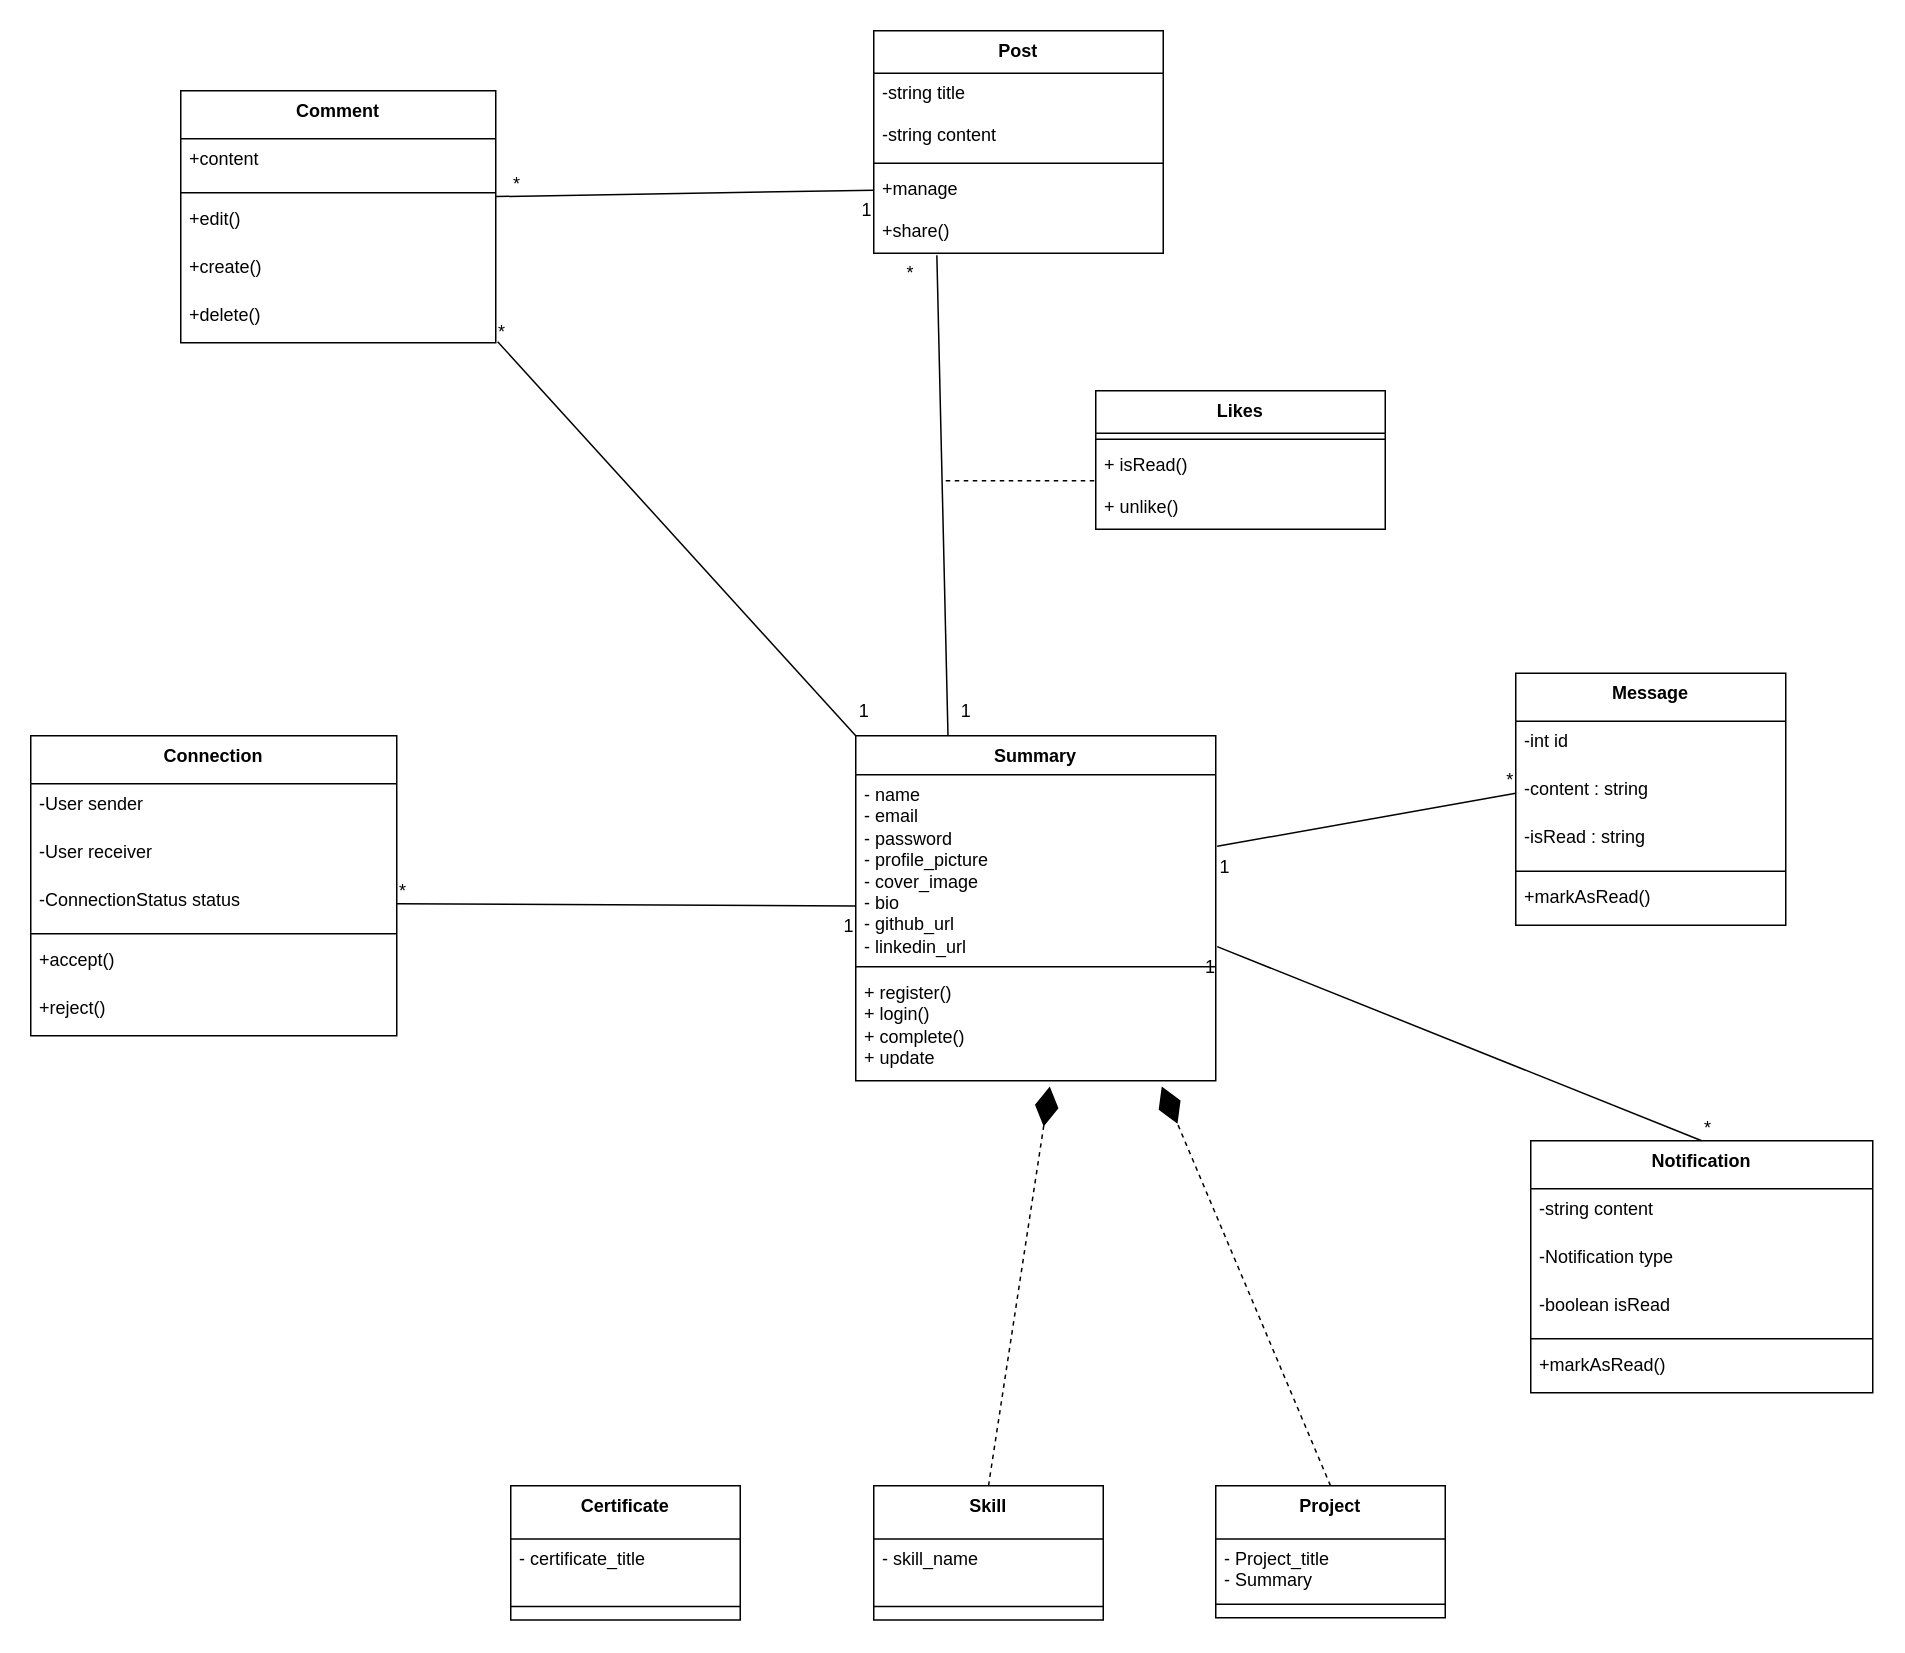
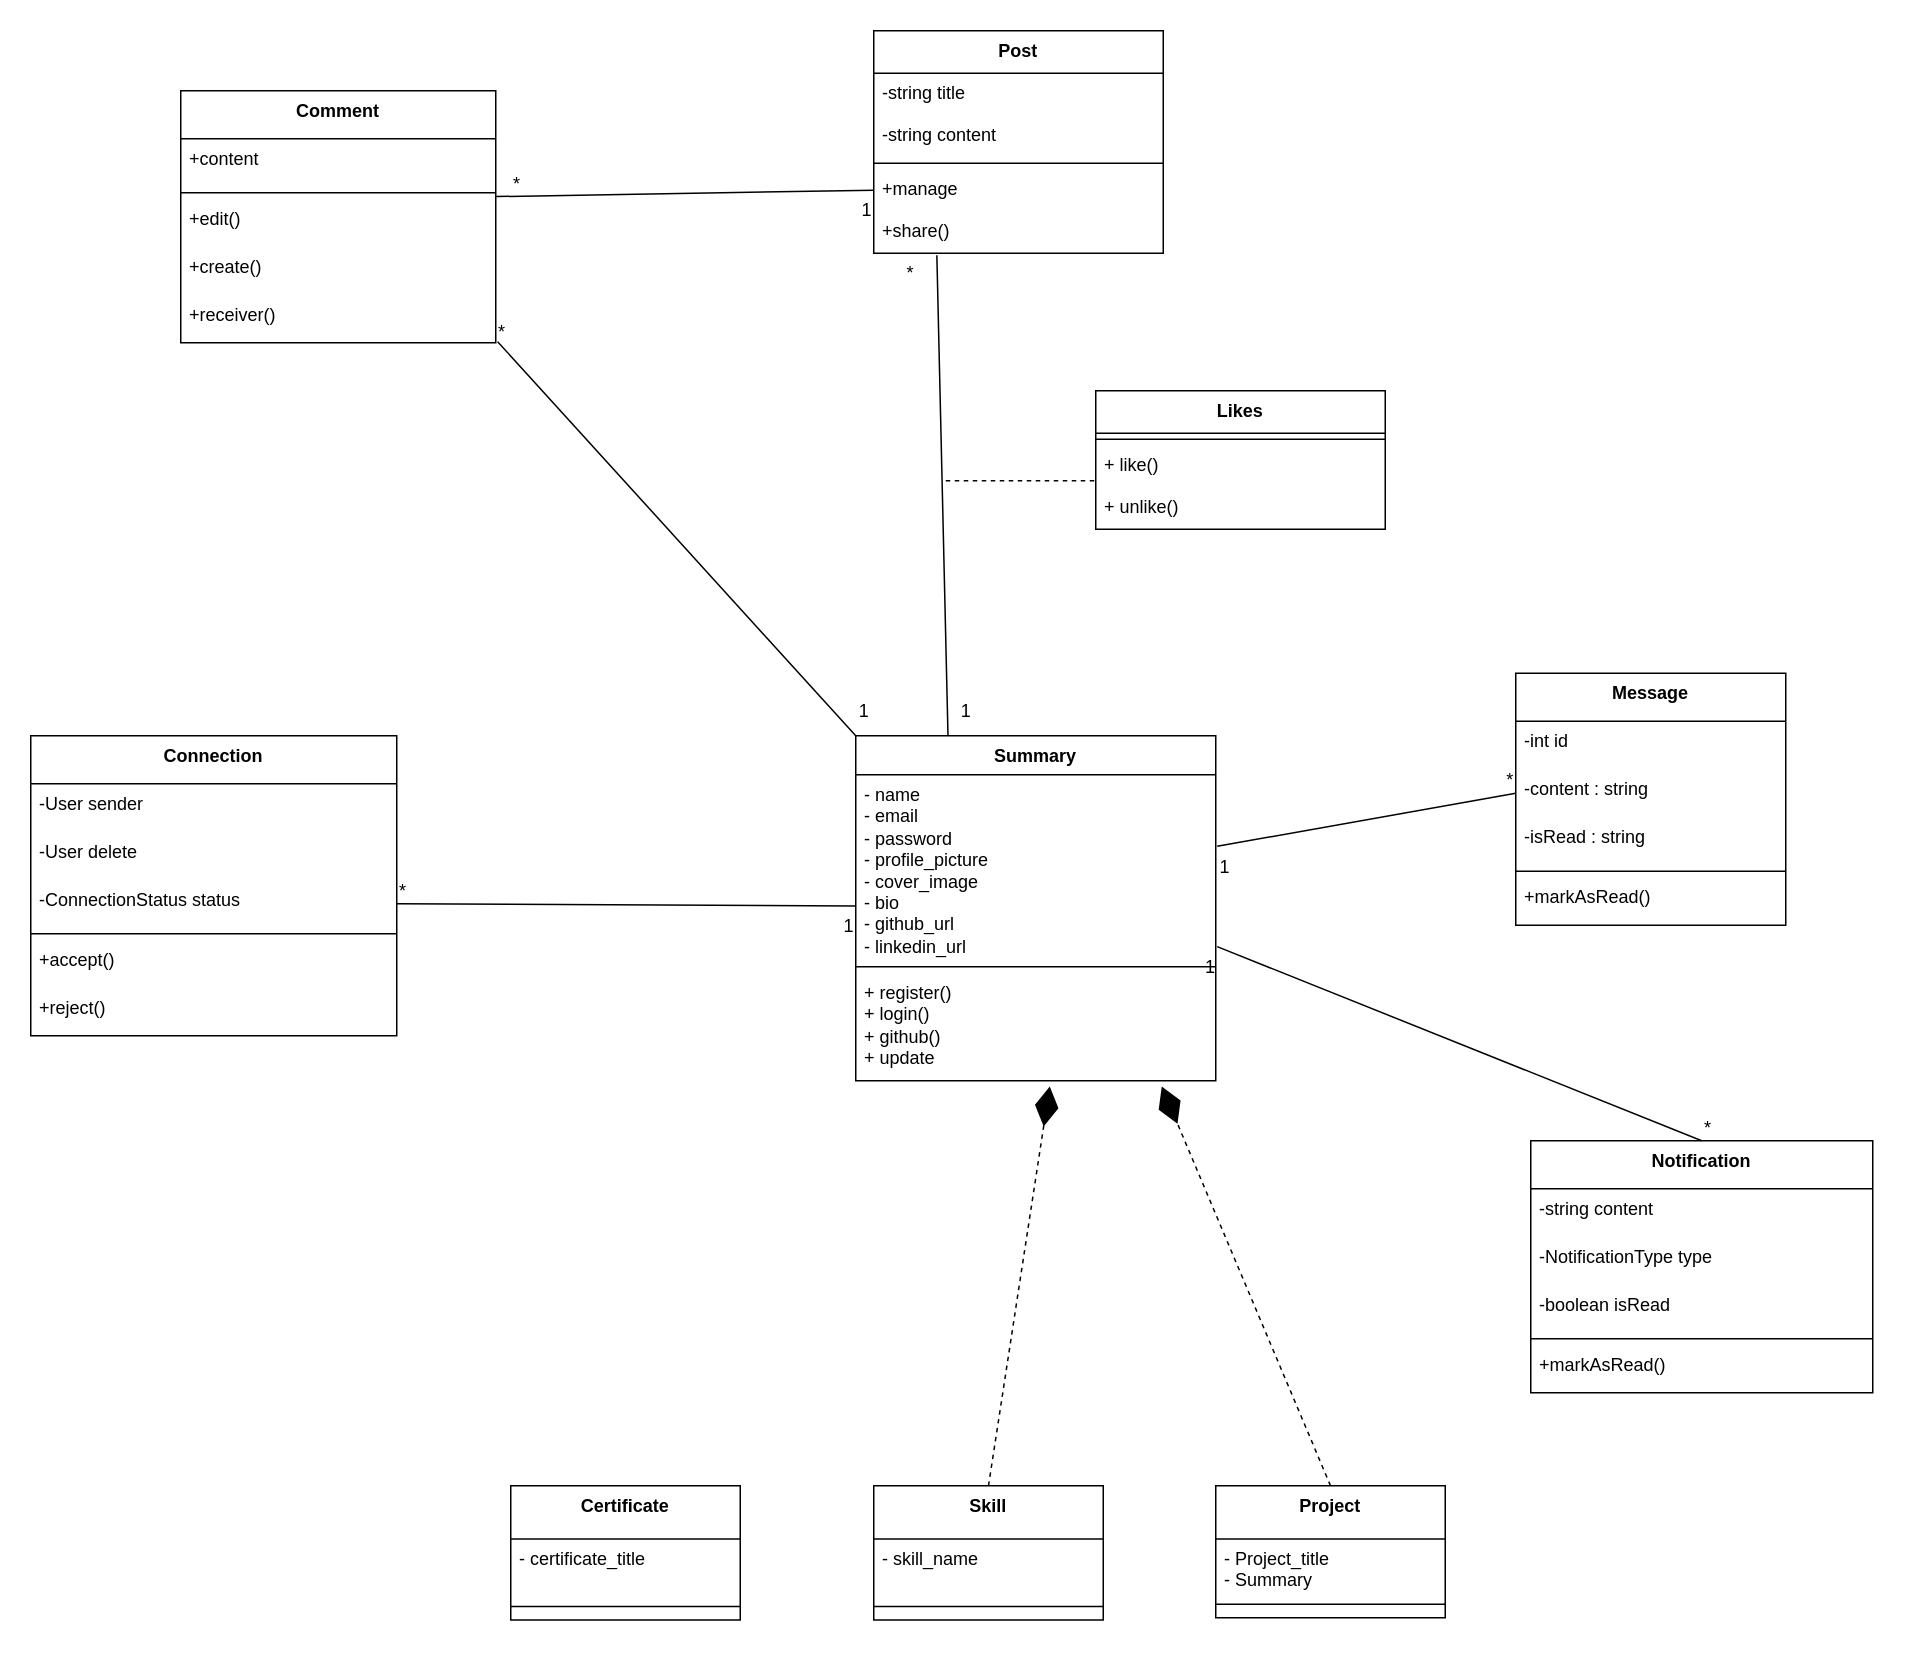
node "+delete()": label "+delete()" -> "+receiver()"
node "+ isRead()": label "+ isRead()" -> "+ like()"
node "-User receiver": label "-User receiver" -> "-User delete"
node "+ register() + login() + complete() + update": label "+ register() + login() + complete() + update" -> "+ register() + login() + github() + update"
node "-Notification type": label "-Notification type" -> "-NotificationType type"
